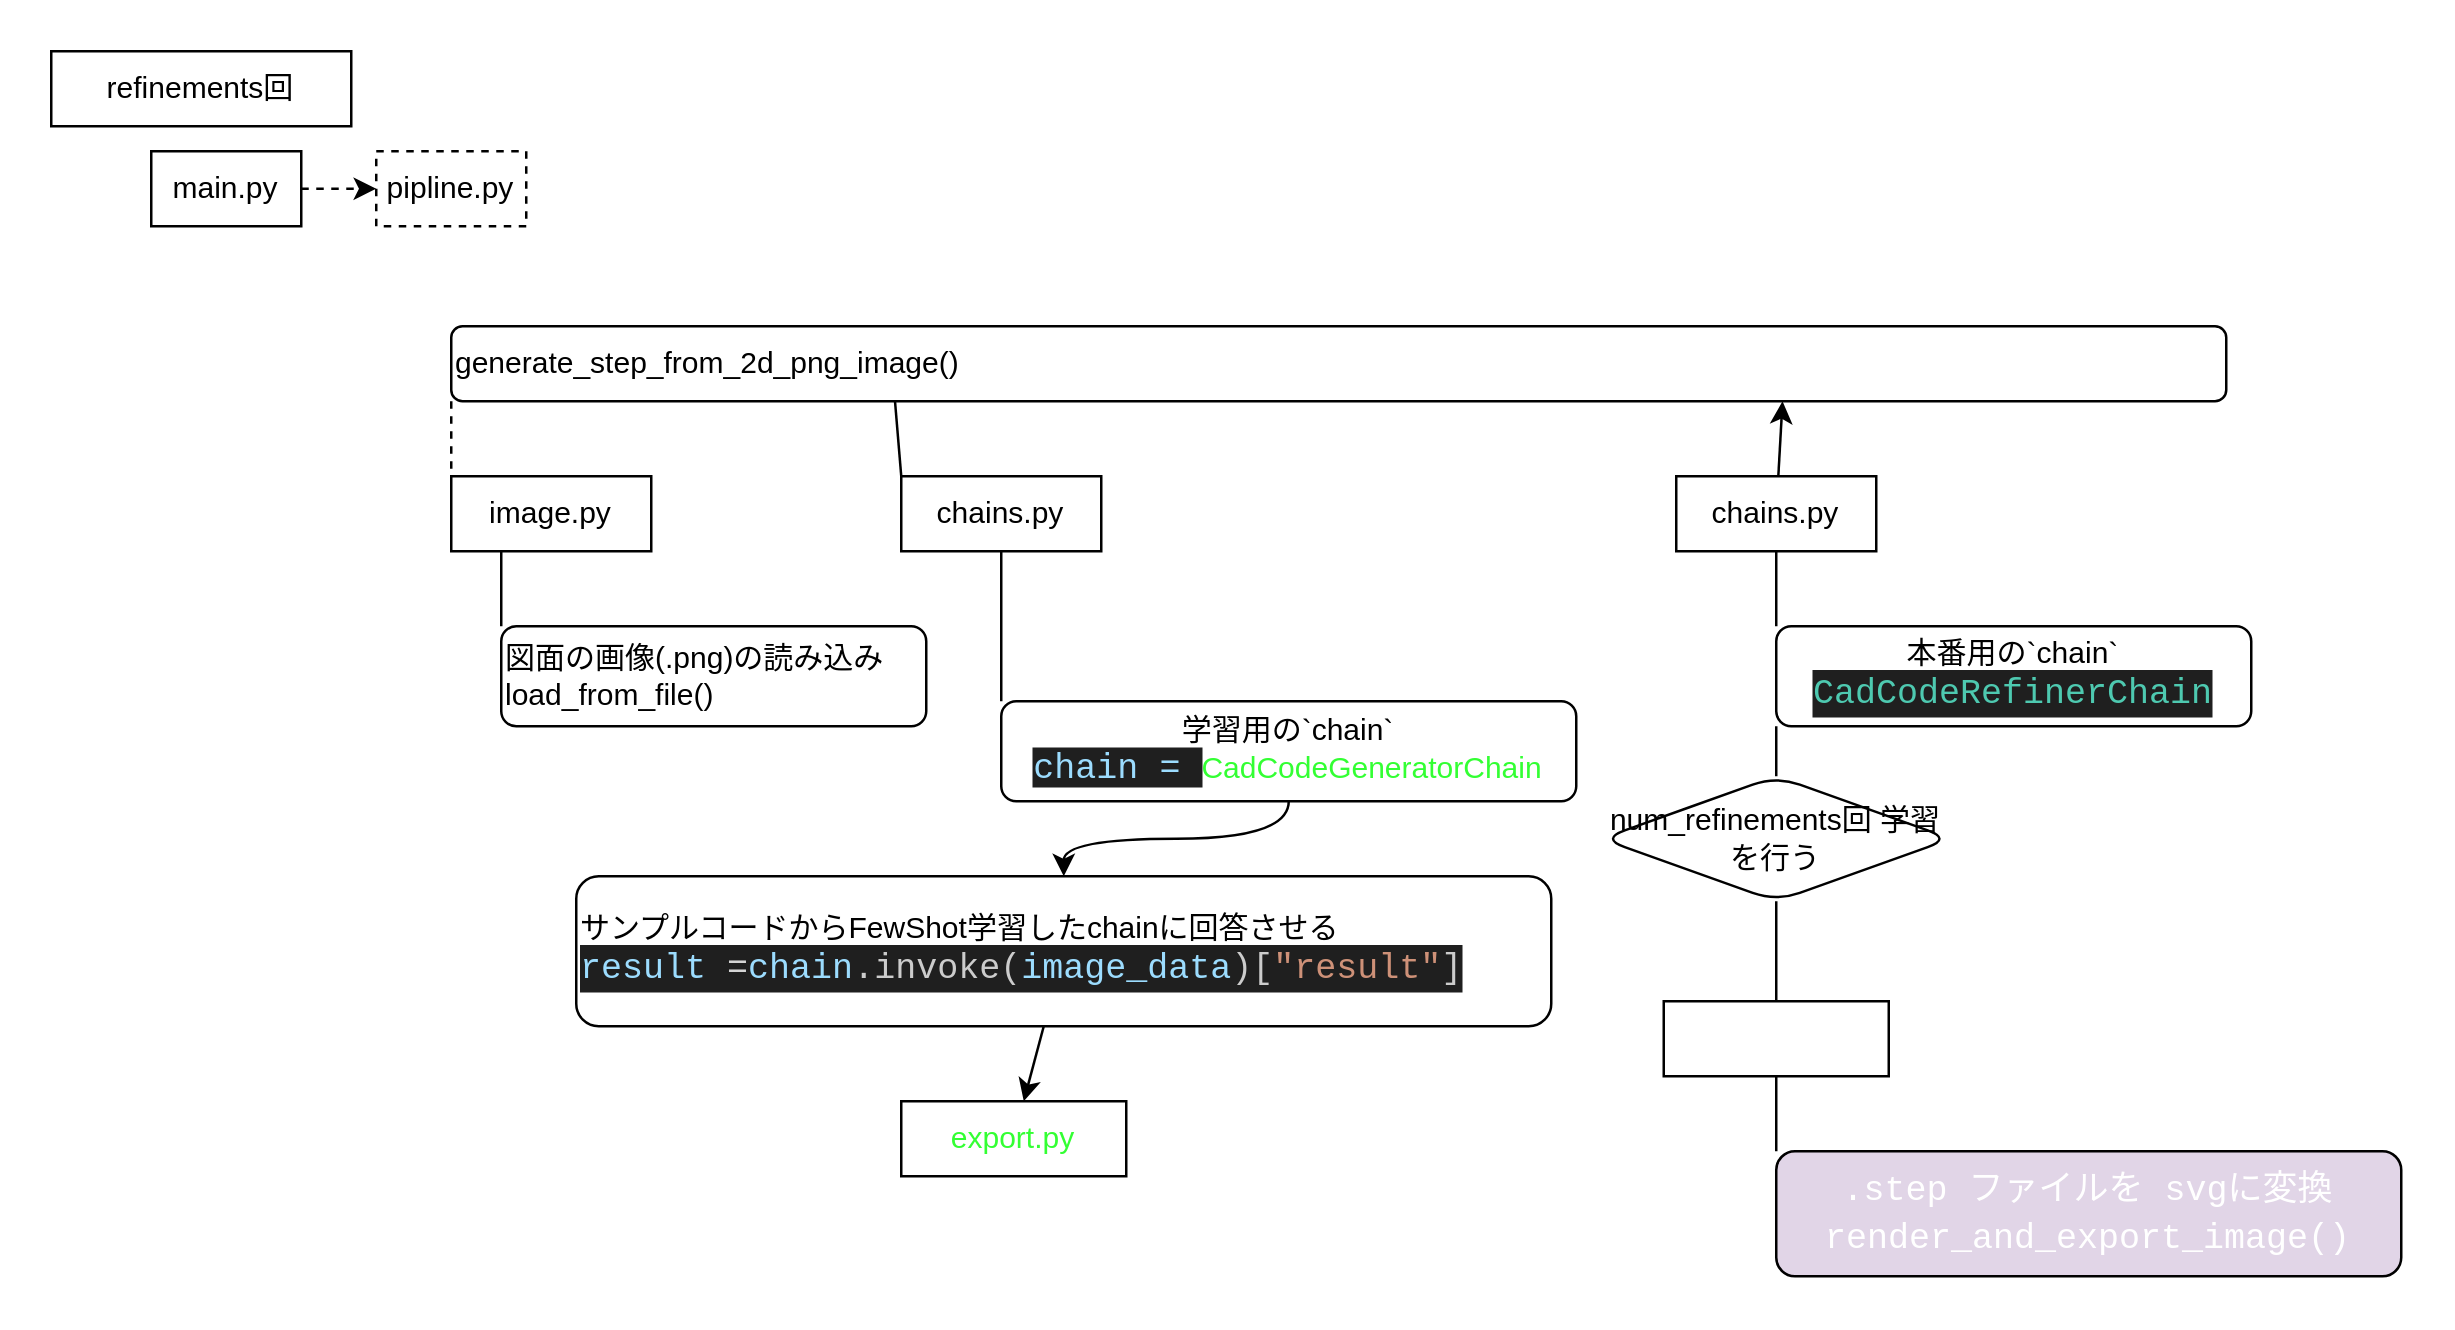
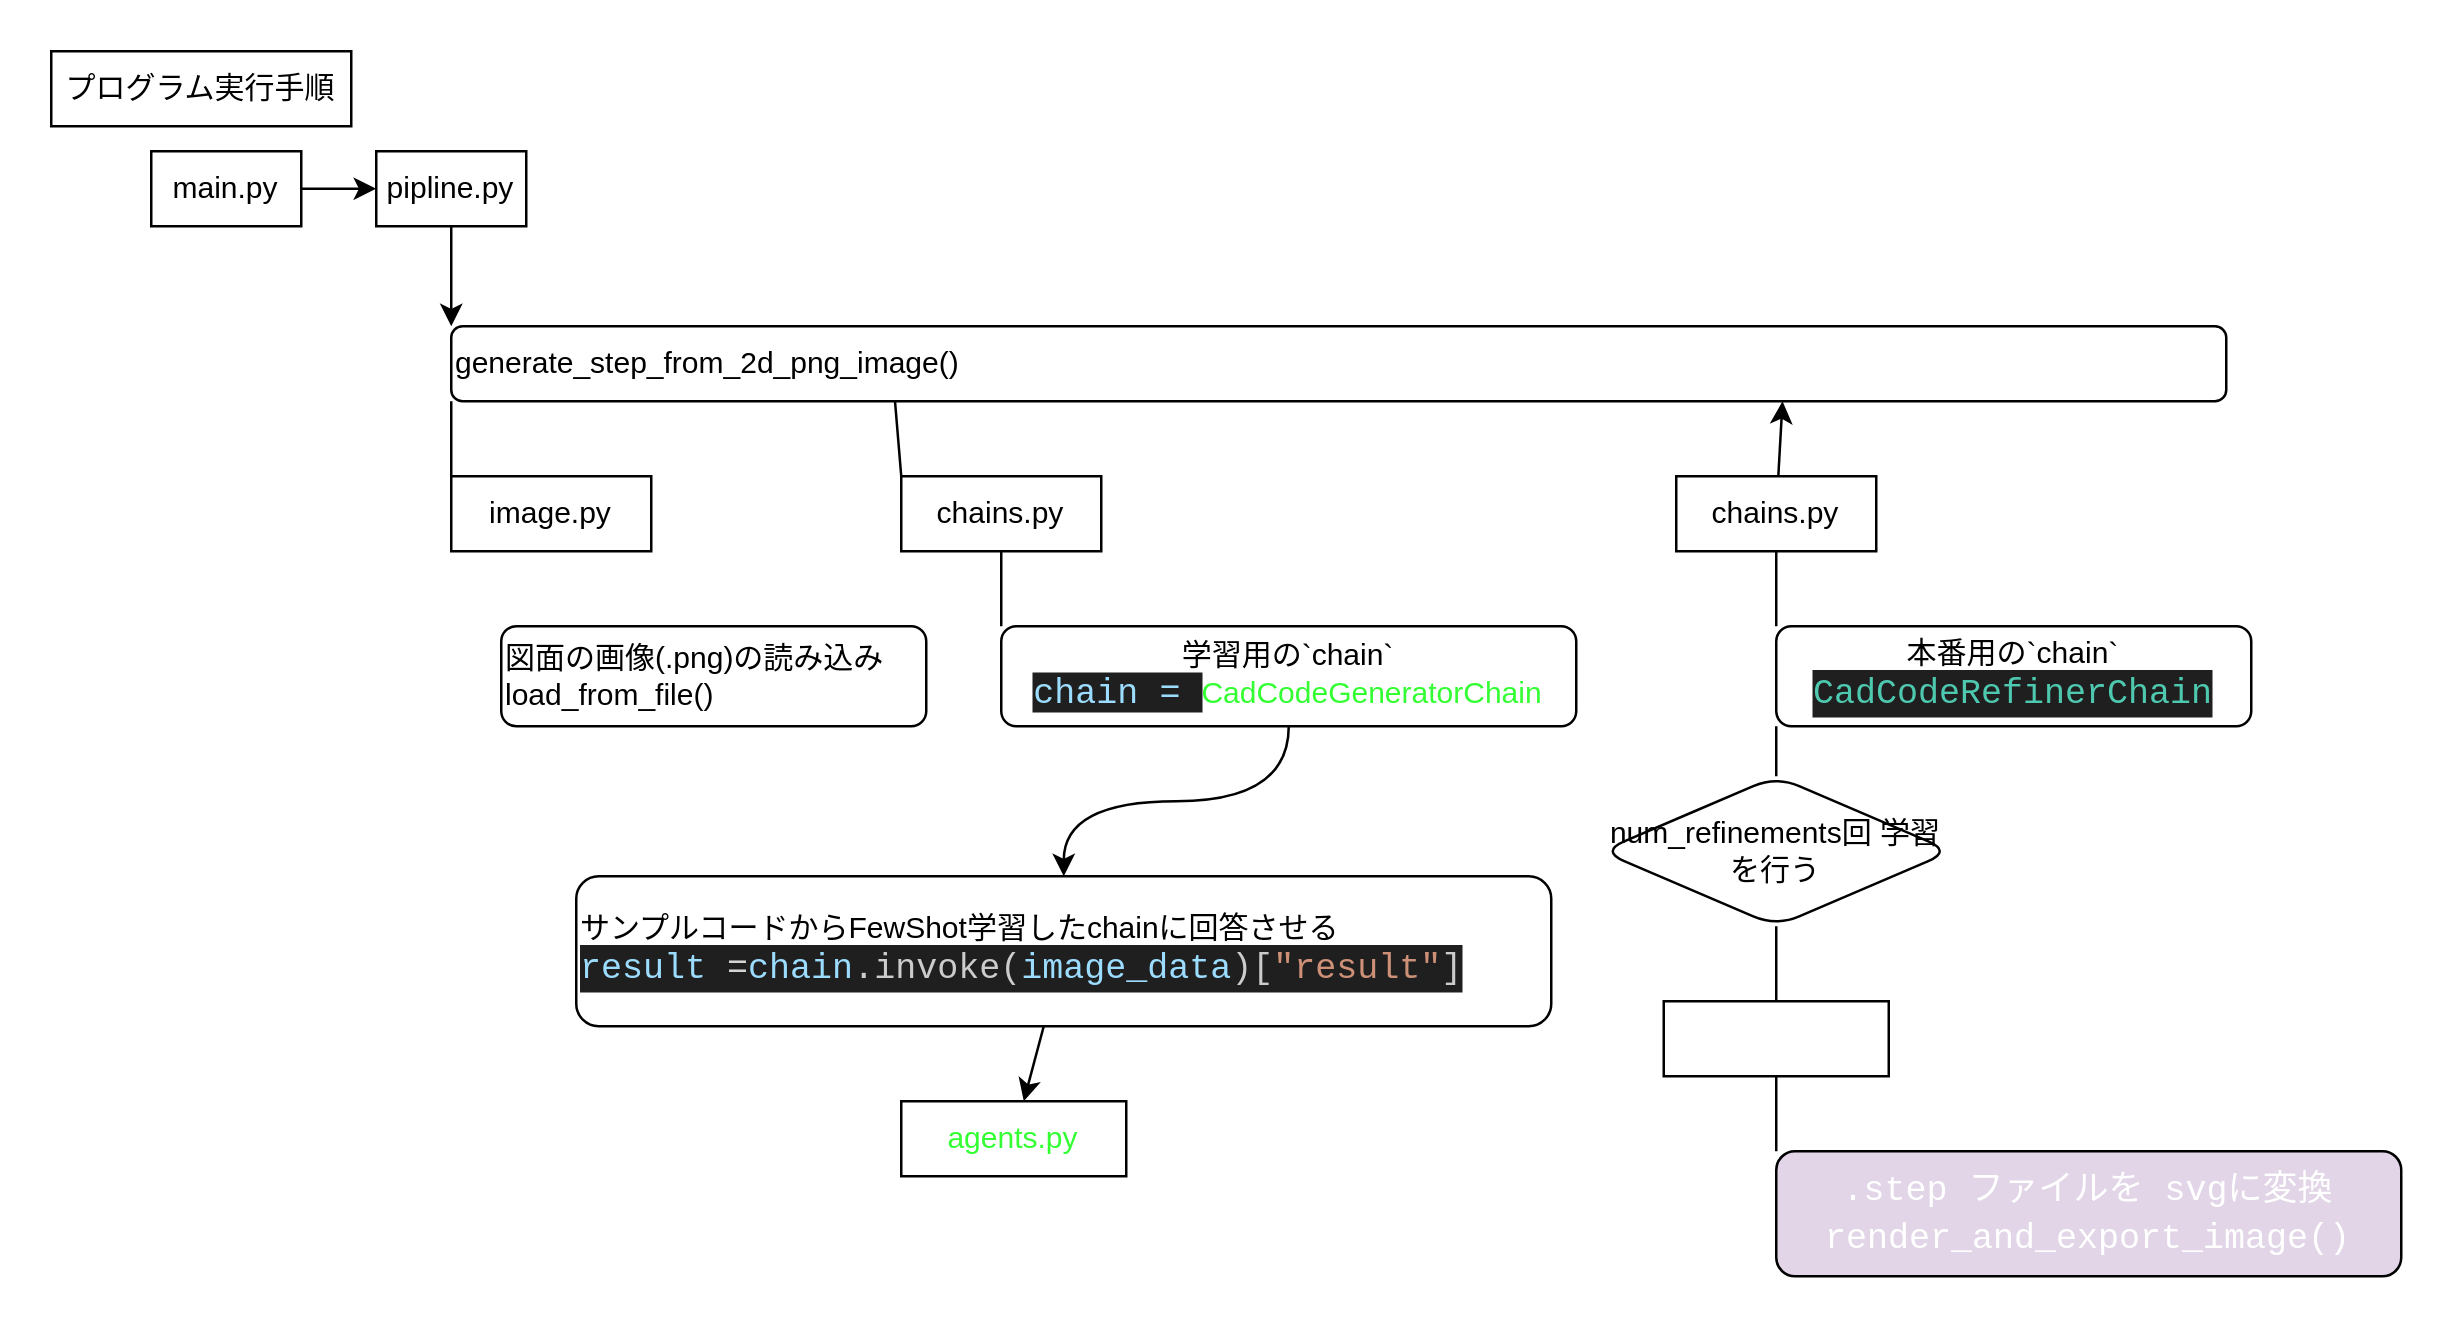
node "refinements回": label "refinements回" -> "プログラム実行手順"
edge "main.py" -> "pipline.py": style dashed -> solid
node "pipline.py": style dashed -> solid
edge "pipline.py" -> "generate_step_from_2d_png_image()": added
edge "generate_step_from_2d_png_image()" -- "image.py": style dashed -> solid
edge "image.py" -- "図面の画像(.png)の読み込み load_from_file()": removed
node "学習用の`chain` chain = CadCodeGeneratorChain": moved (1289, 751) -> (1289, 676)
node "num_refinements回 学習を行う": size 350x125 -> 350x150
node "export.py": label "export.py" -> "agents.py"
